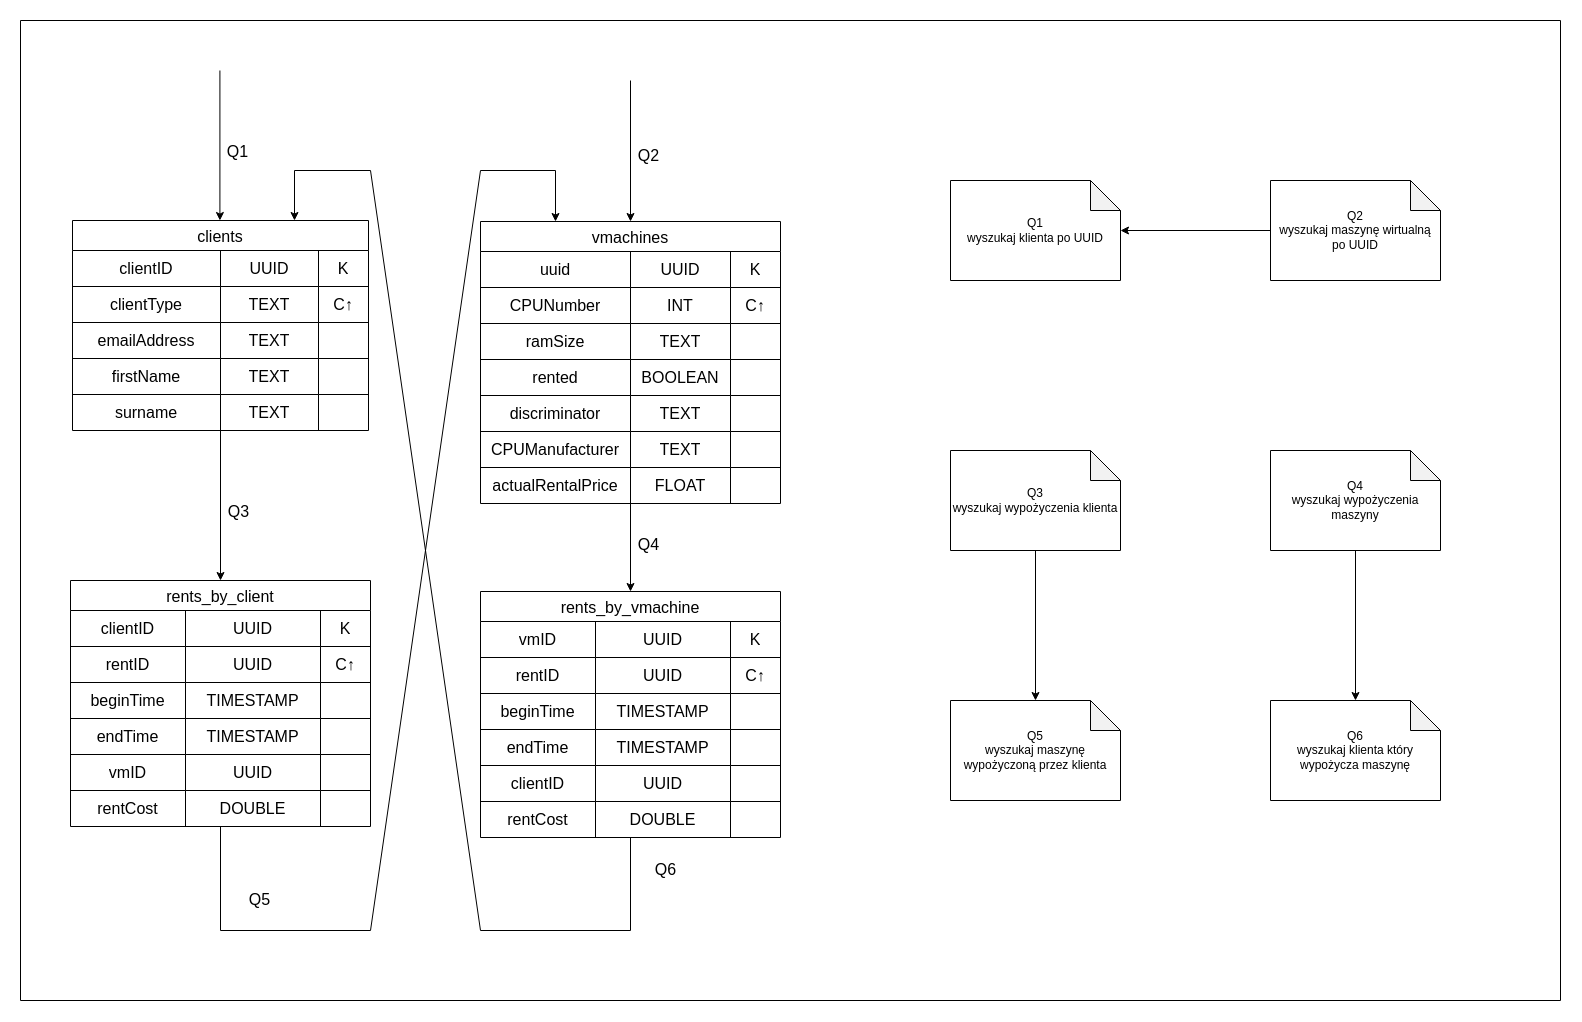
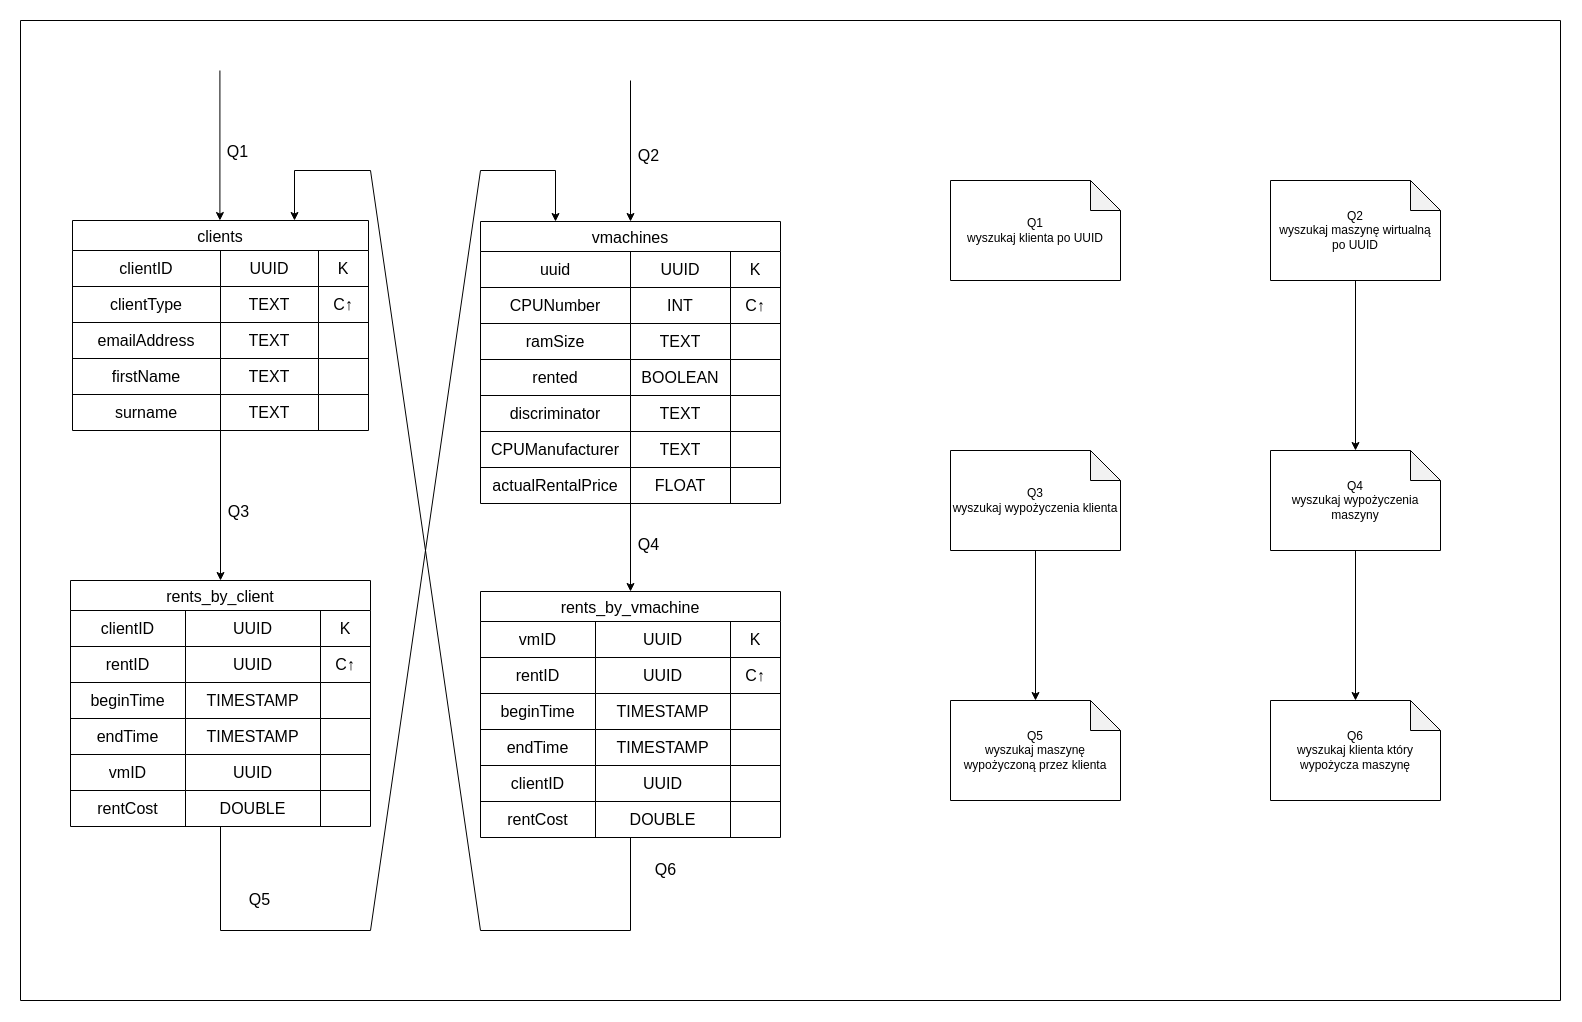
edge "Q2 wyszukaj maszynę wirtualną po UUID" -> "Q1 wyszukaj klienta po UUID": now "Q2 wyszukaj maszynę wirtualną po UUID" -> "Q4 wyszukaj wypożyczenia maszyny"
